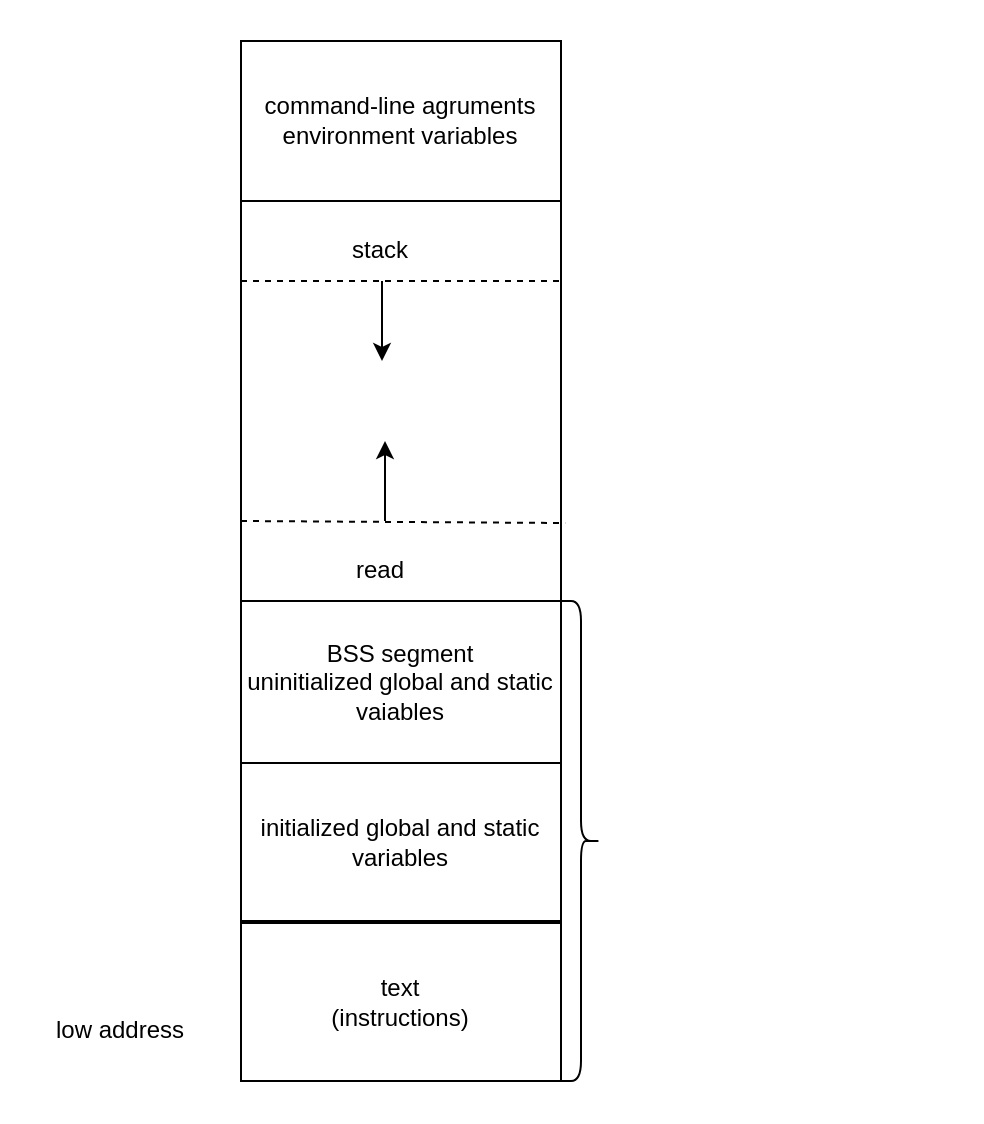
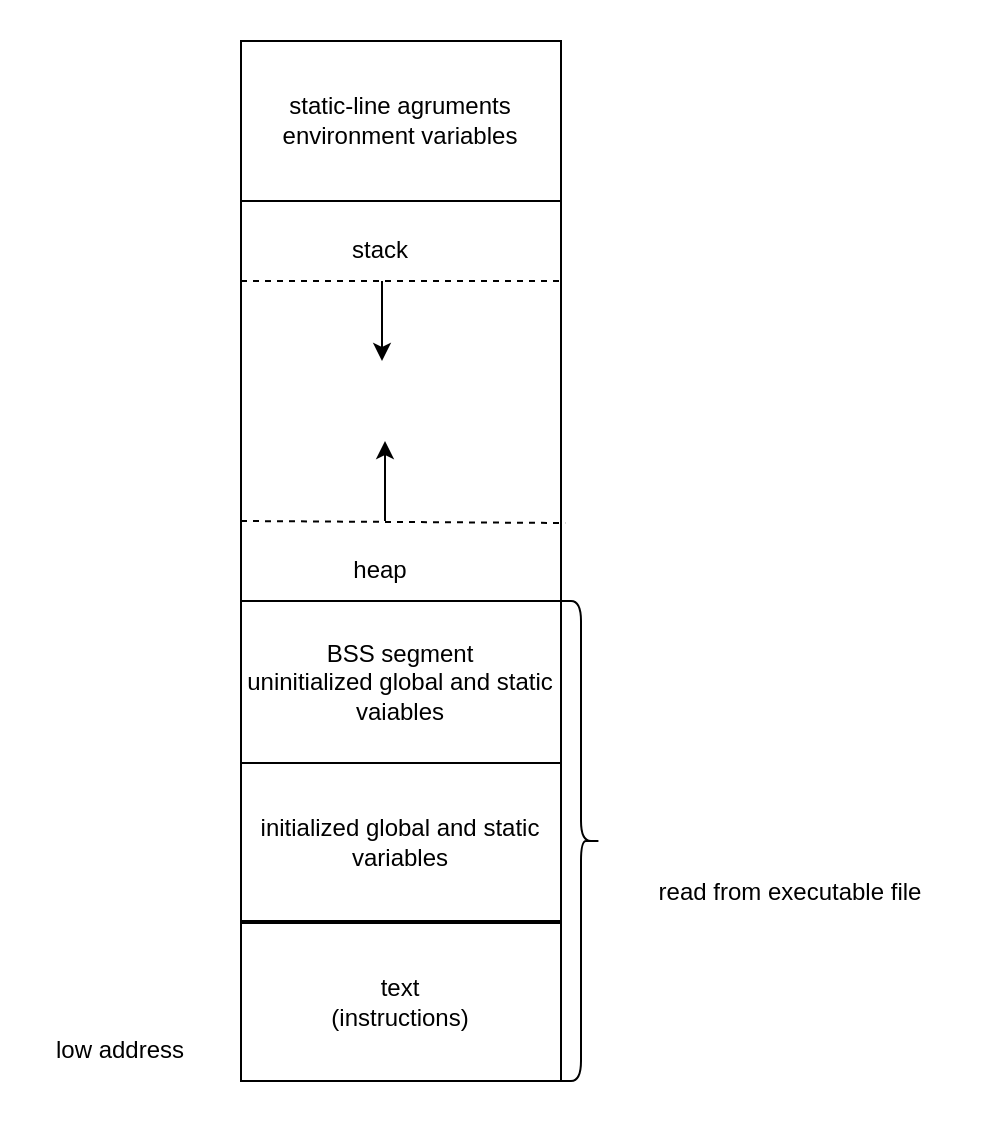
node "command-line agruments environment variables": label "command-line agruments environment variables" -> "static-line agruments environment variables"
node "read": label "read" -> "heap"
node "read from executable file": added
node "low address": moved (121, 1031) -> (121, 1051)
